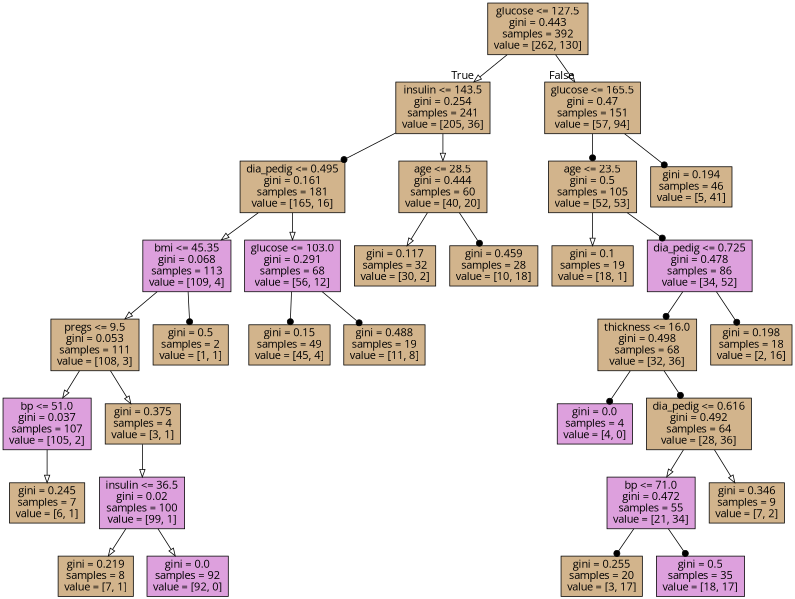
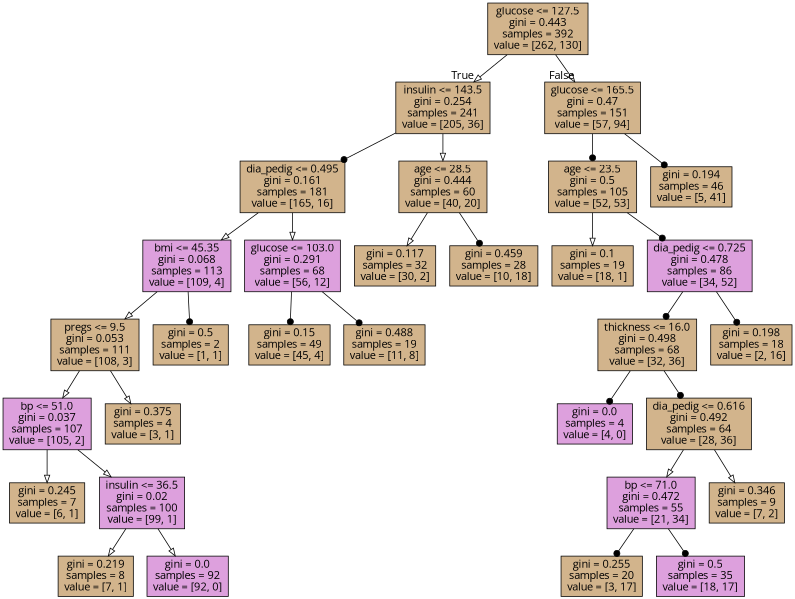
edge "gini = 0.375 samples = 4 value = [3, 1]" -> "insulin <= 36.5 gini = 0.02 samples = 100 value = [99, 1]": now "bp <= 51.0 gini = 0.037 samples = 107 value = [105, 2]" -> "insulin <= 36.5 gini = 0.02 samples = 100 value = [99, 1]"
